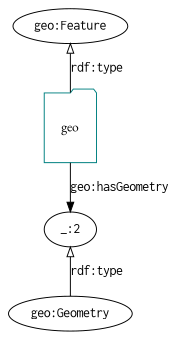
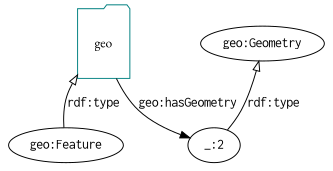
edge "geo" -> "geo:Feature": reversed
edge "geo:Geometry" -> "_:2": reversed
